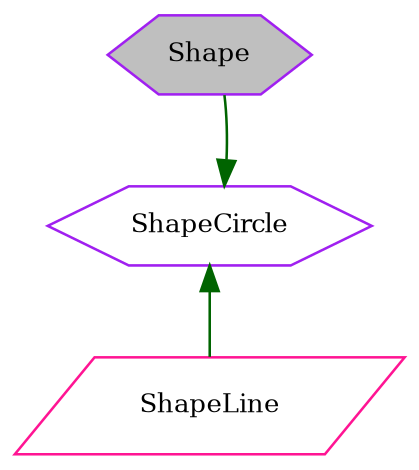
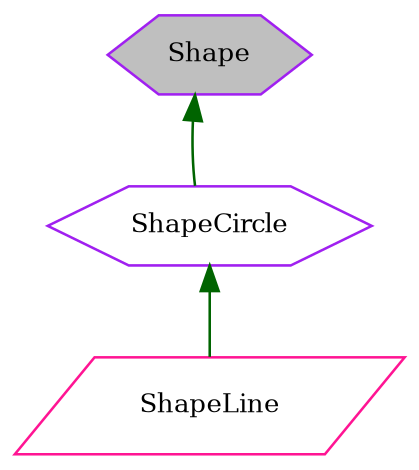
edge "Shape" -> "ShapeCircle": reversed
